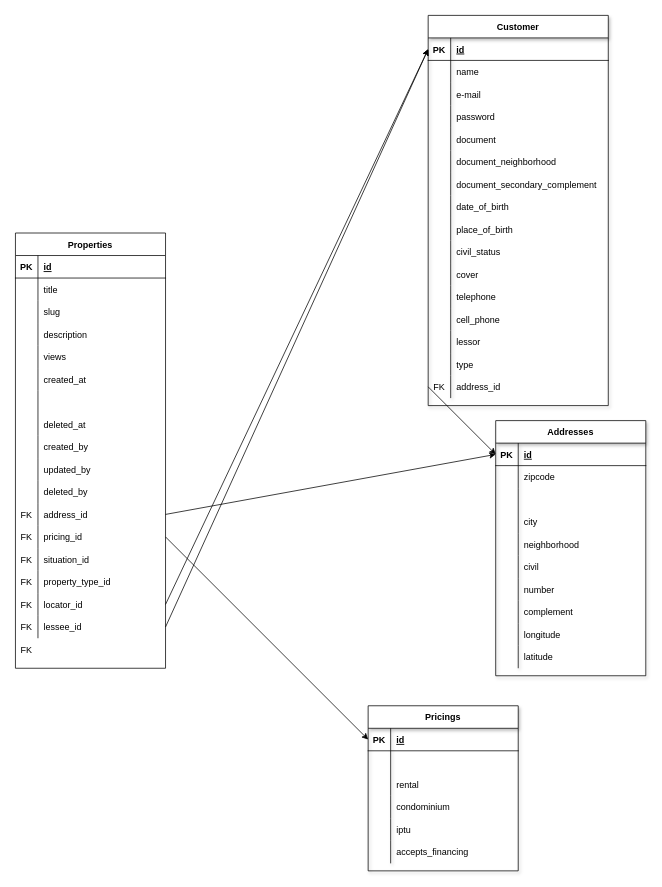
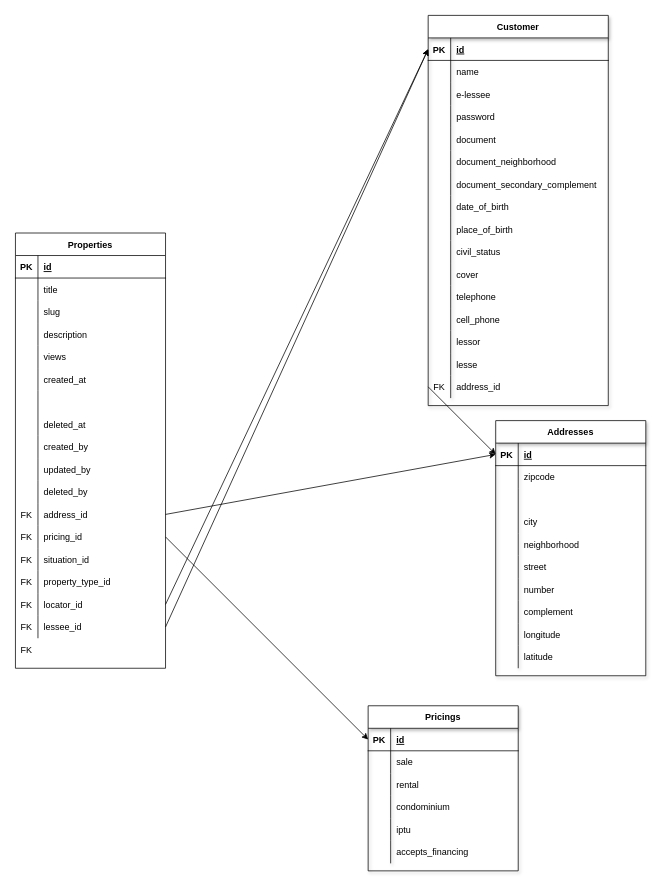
node "e-mail": label "e-mail" -> "e-lessee"
node "type": label "type" -> "lesse"
node "civil": label "civil" -> "street"
node "sale": added
